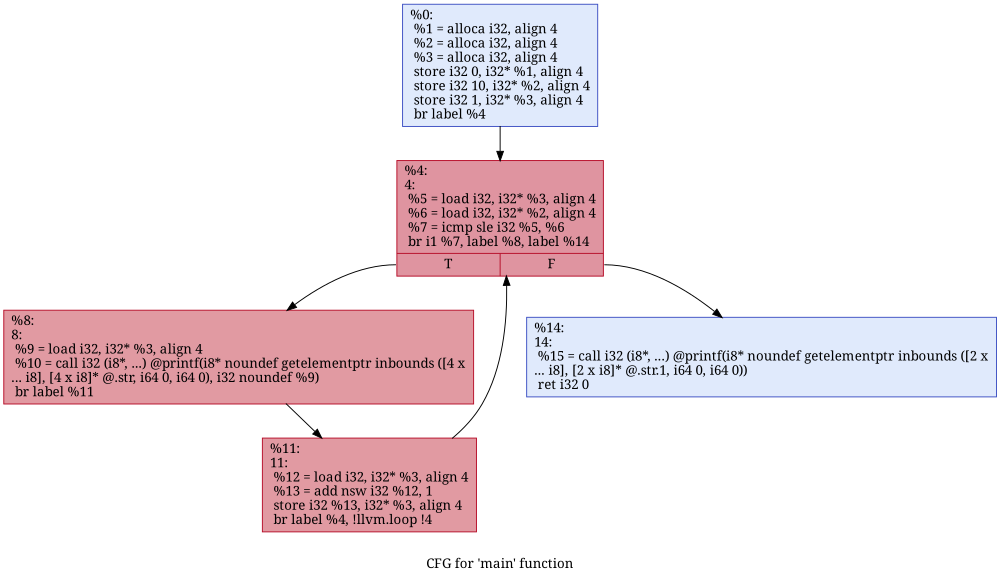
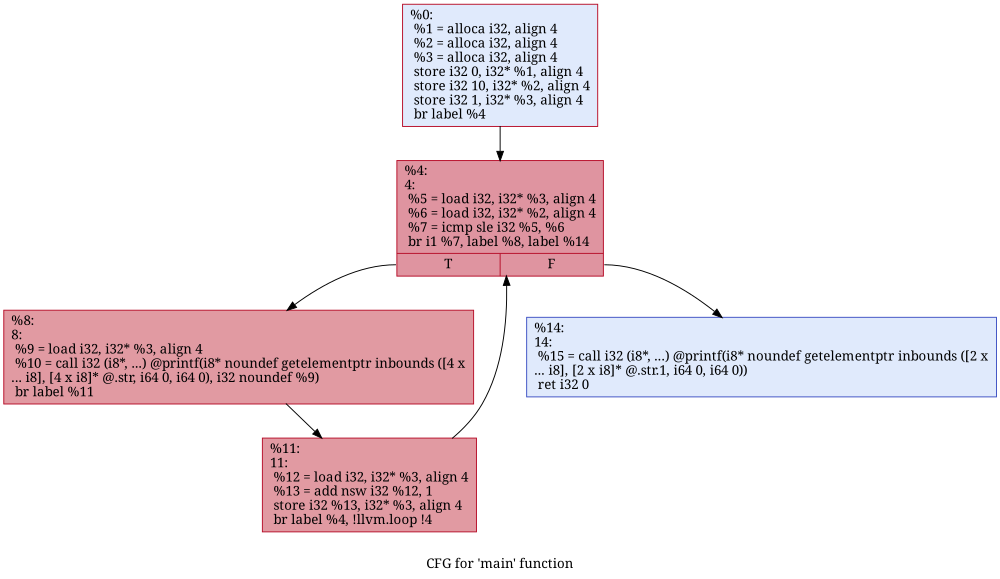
node "%0:": color #3d50c3ff -> #b70d28ff
